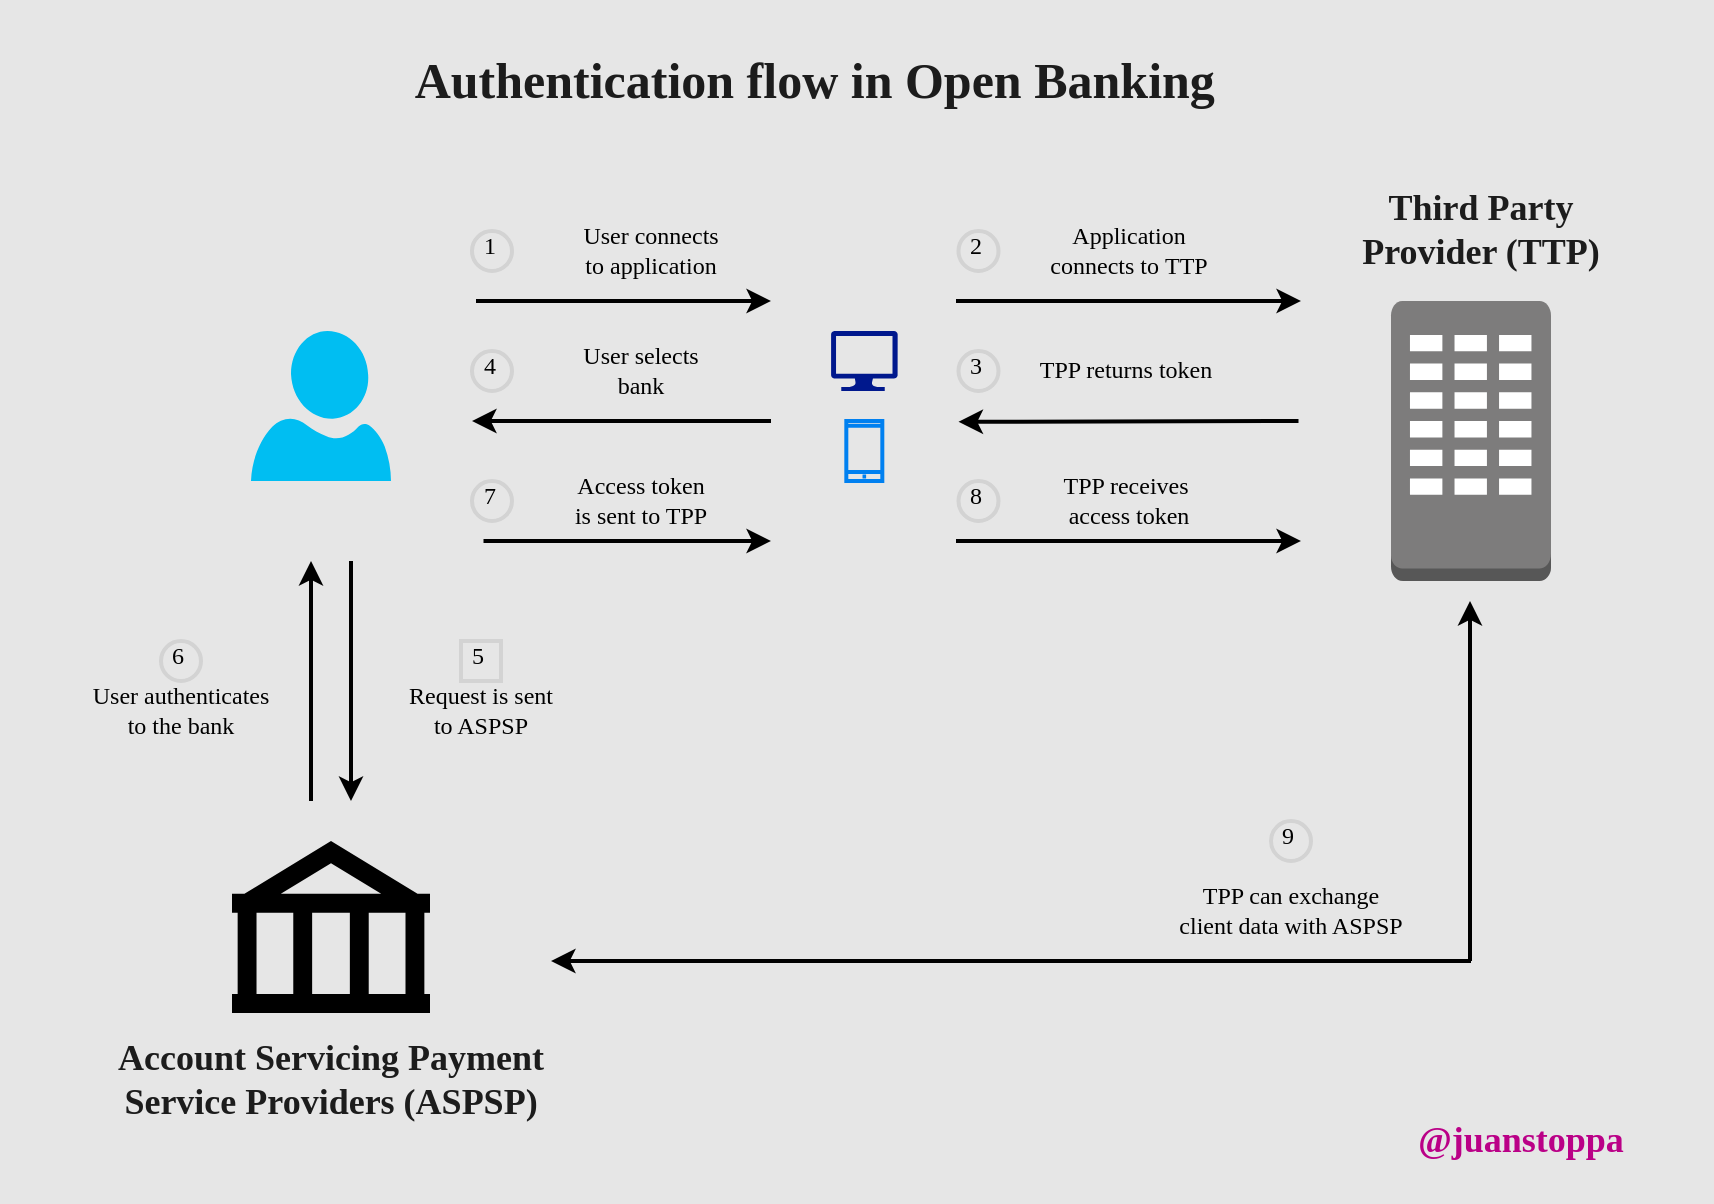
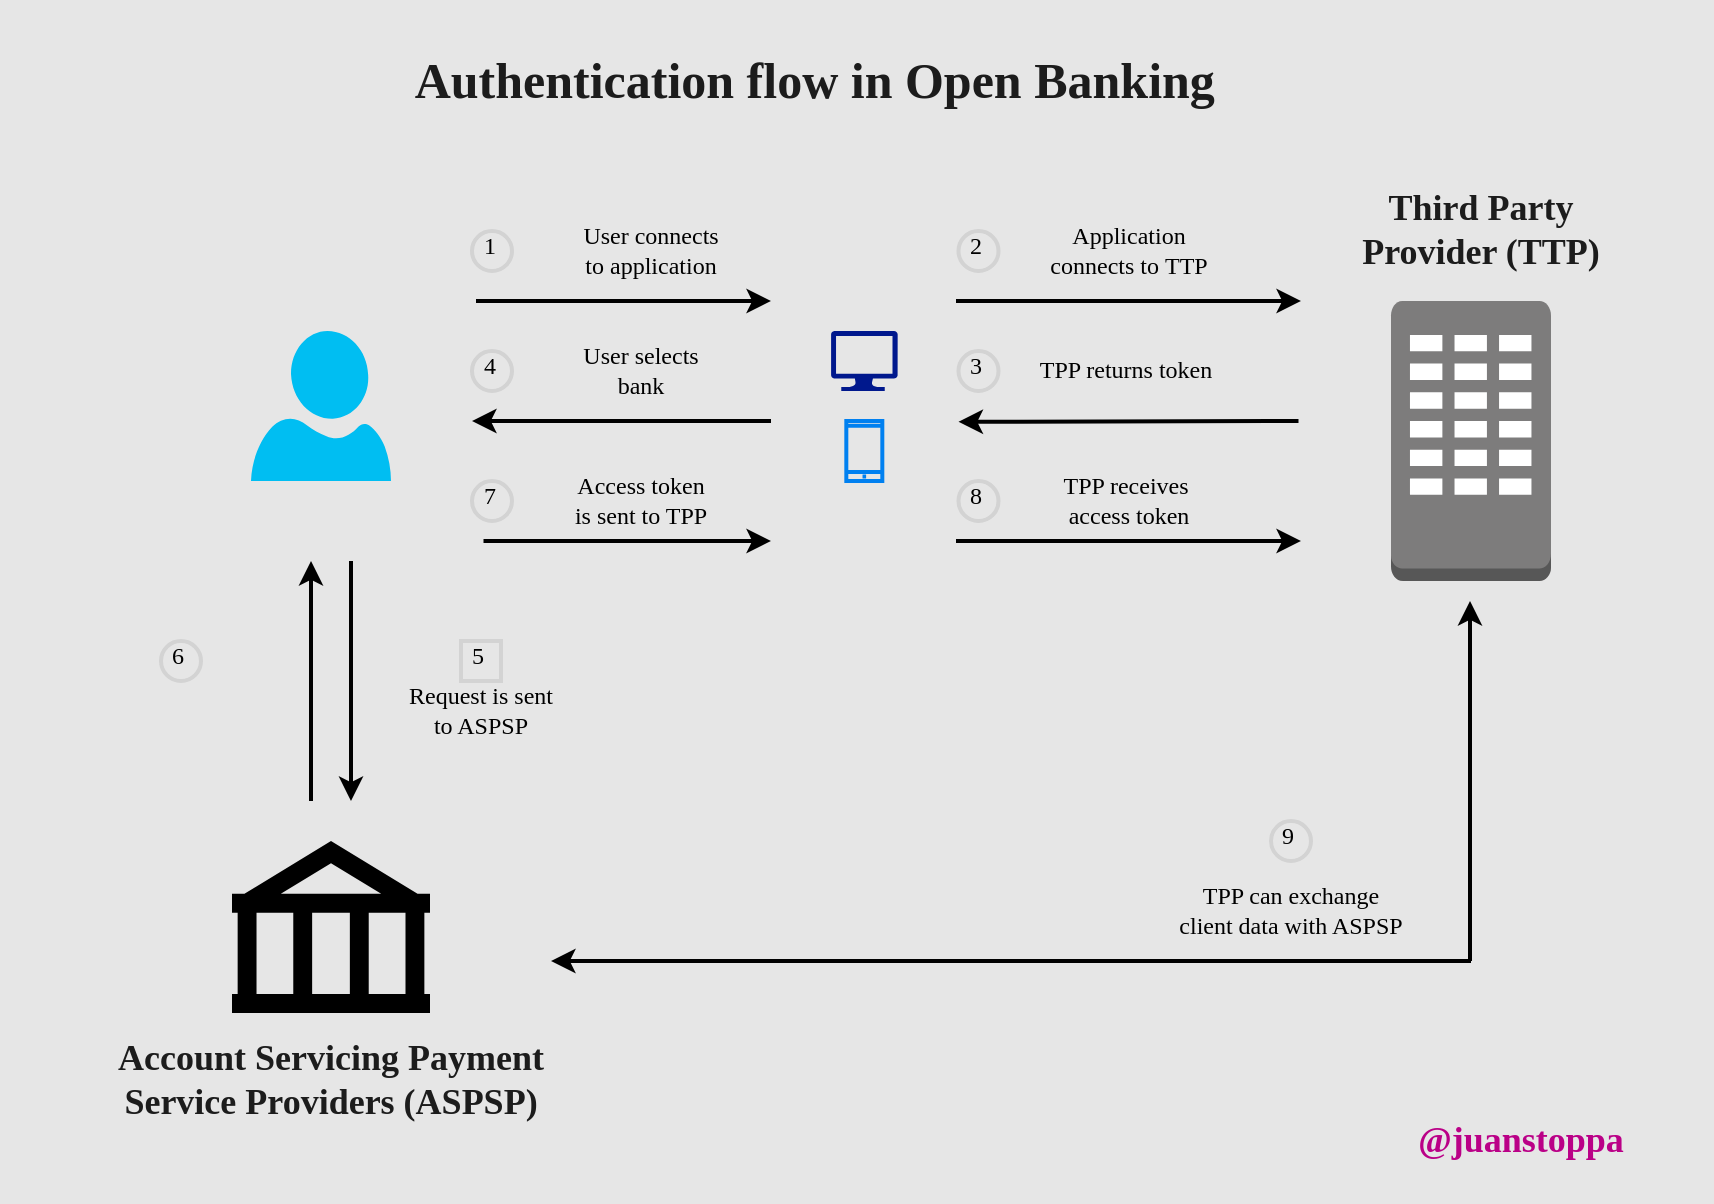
node "User authenticates to the bank": removed
